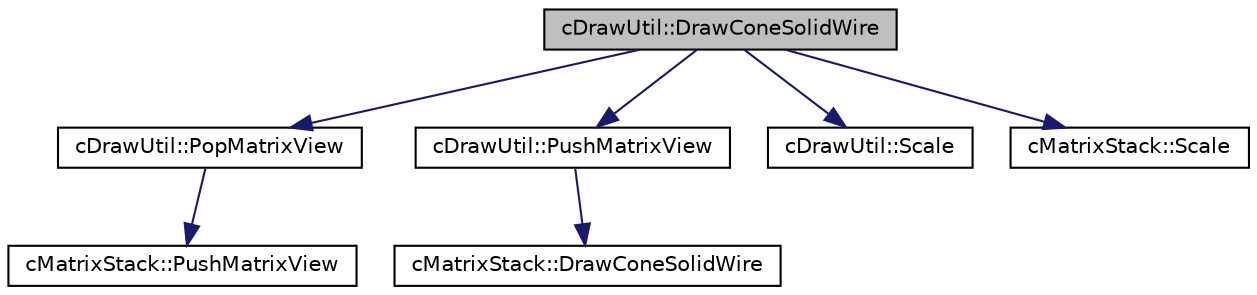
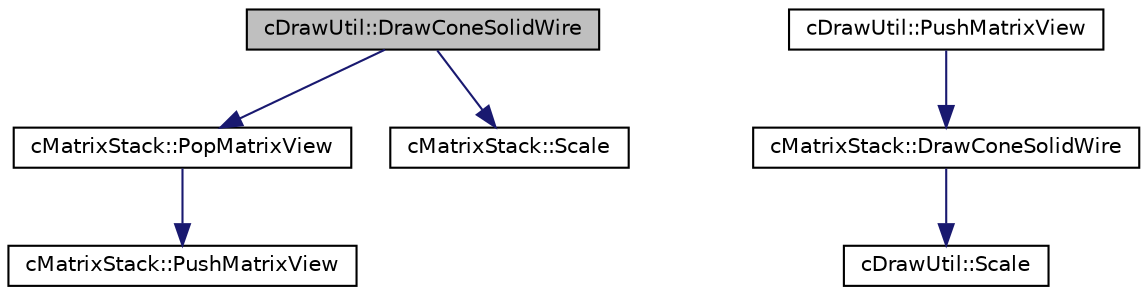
edge "cDrawUtil::DrawConeSolidWire" -> "cDrawUtil::PushMatrixView": removed
edge "cDrawUtil::DrawConeSolidWire" -> "cDrawUtil::Scale": now "cMatrixStack::DrawConeSolidWire" -> "cDrawUtil::Scale"
node "cDrawUtil::PopMatrixView": label "cDrawUtil::PopMatrixView" -> "cMatrixStack::PopMatrixView"
